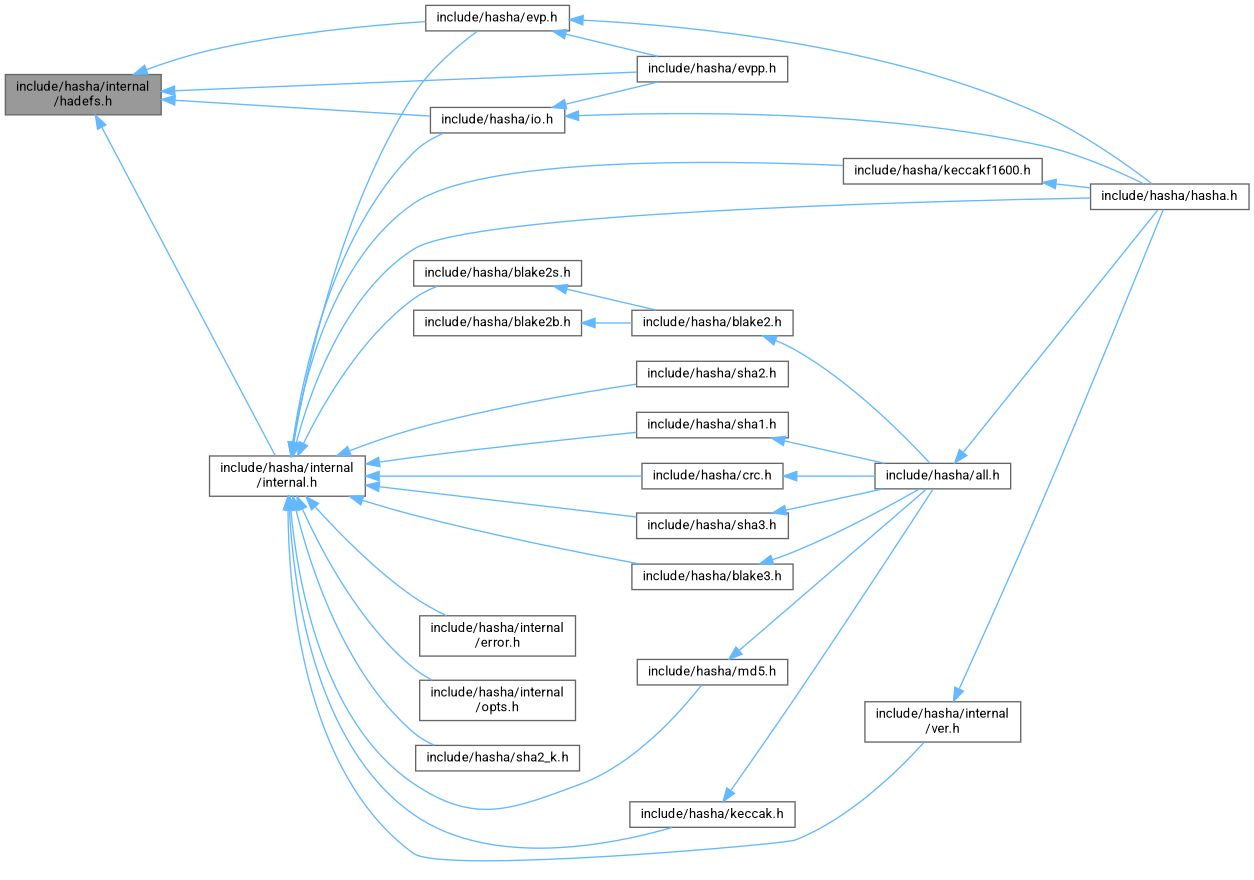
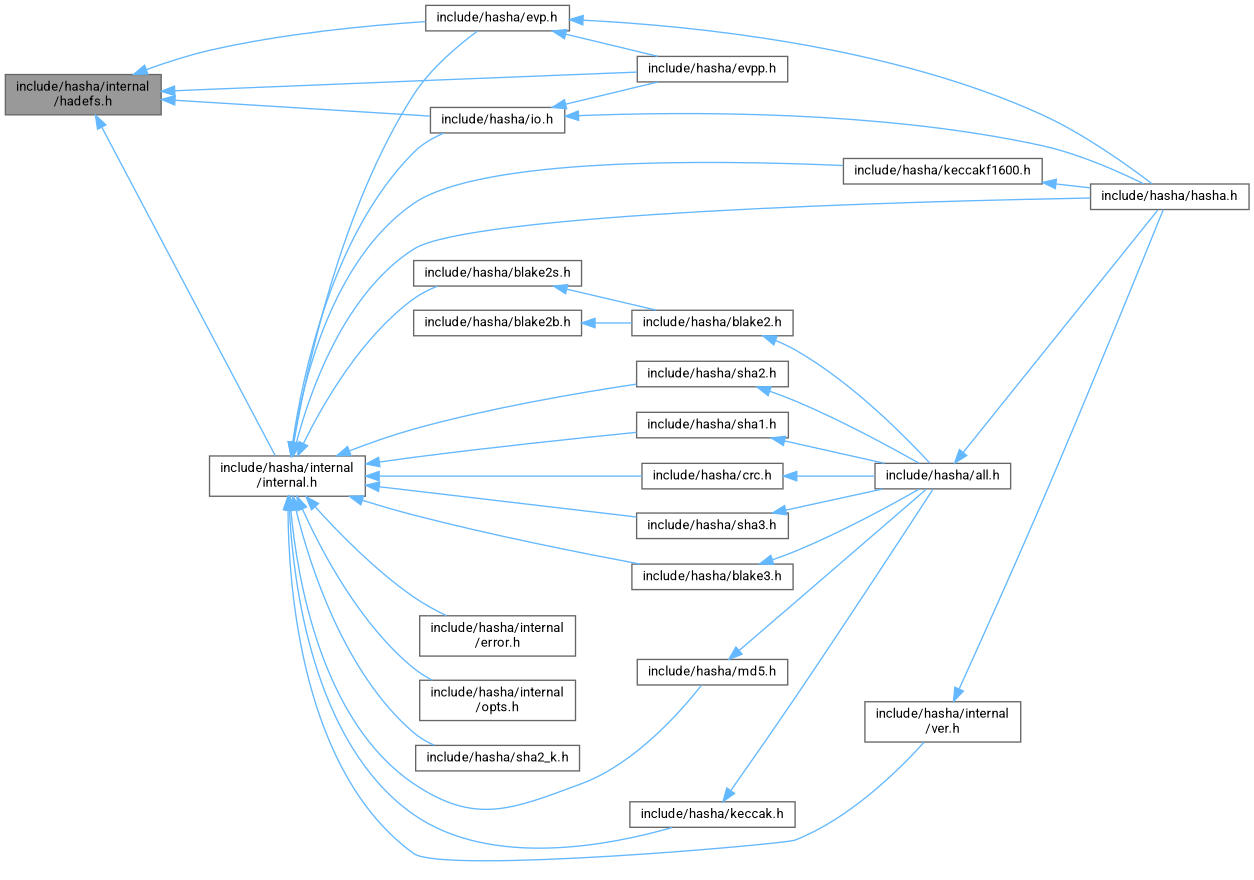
edge "include/hasha/all.h" -> "include/hasha/sha2.h": added
